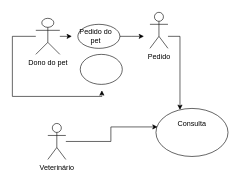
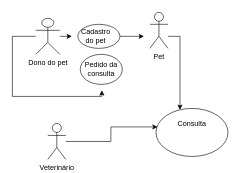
node "Pedido do pet": label "Pedido do pet" -> "Cadastro do pet"
node "Pedido": label "Pedido" -> "Pet"
node "Pedido da consulta": added
